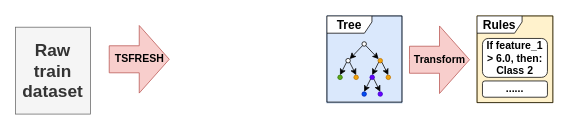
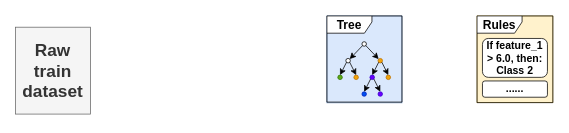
node "TSFRESH": removed
node "Transform": removed
